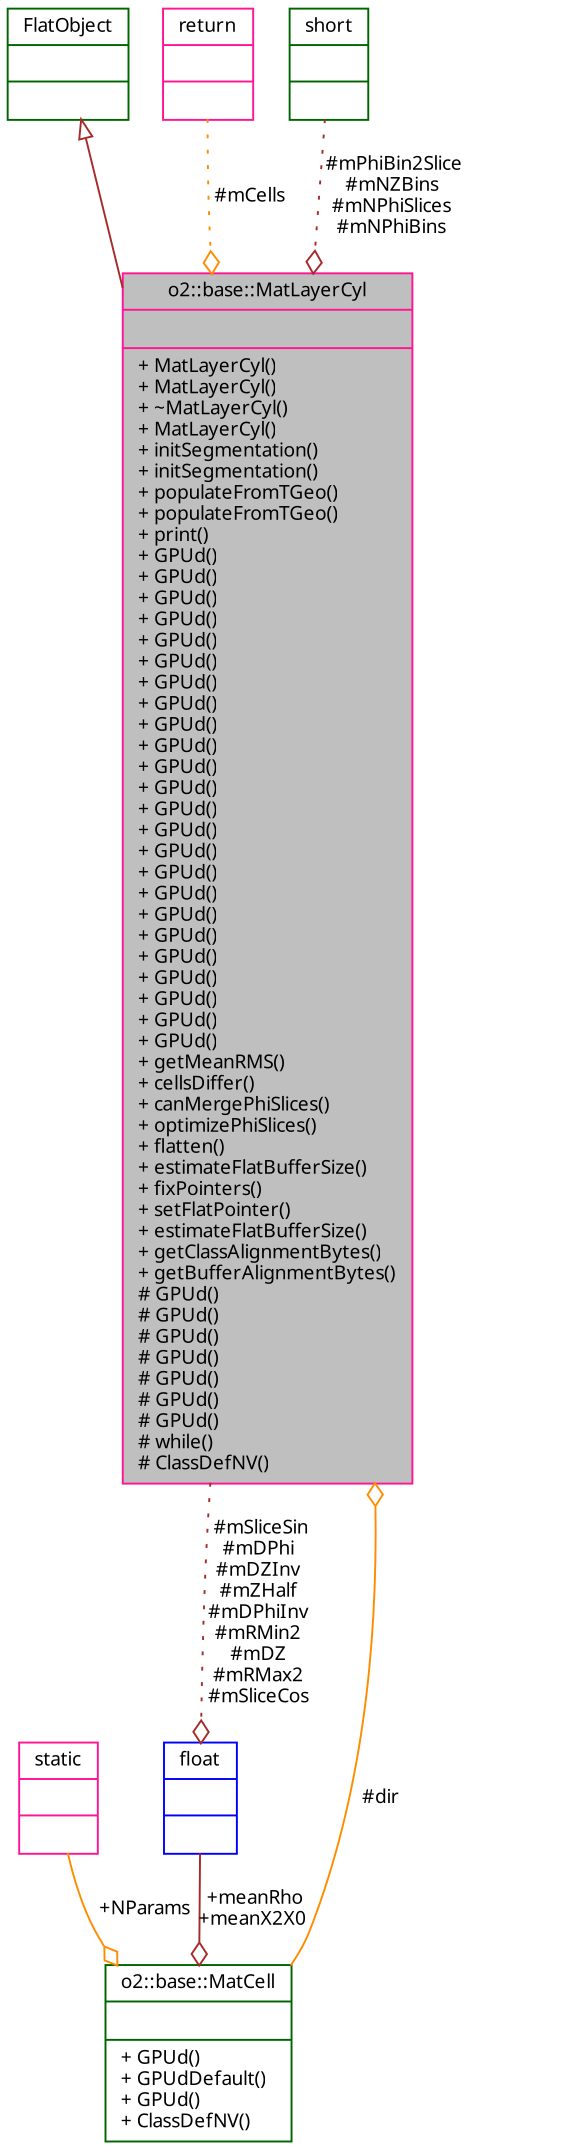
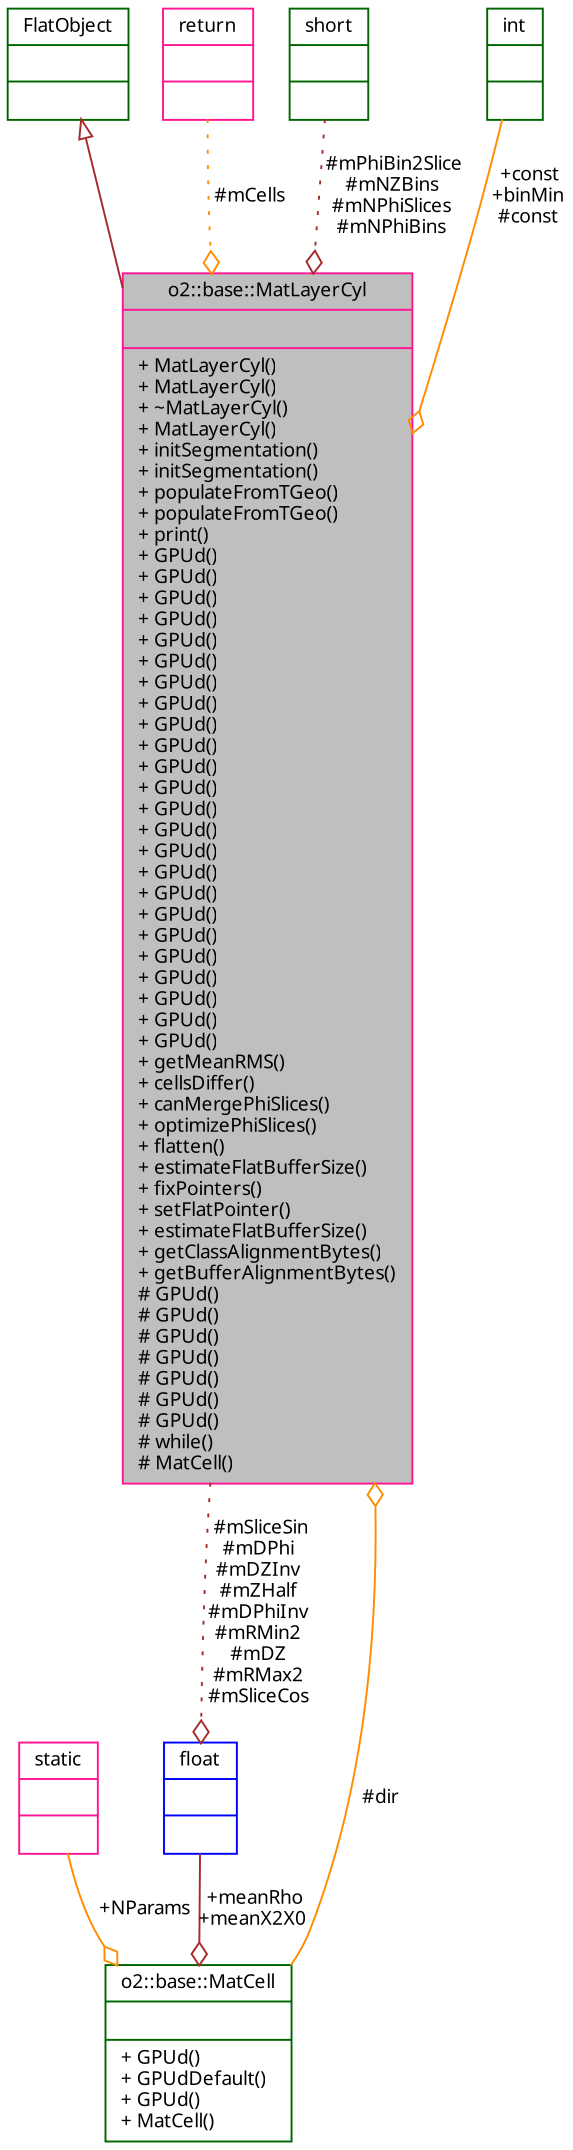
node "int": added
node "o2::base::MatLayerCyl": text "# ClassDefNV()" -> "# MatCell()"
node "o2::base::MatCell": text "+ ClassDefNV()" -> "+ MatCell()"
